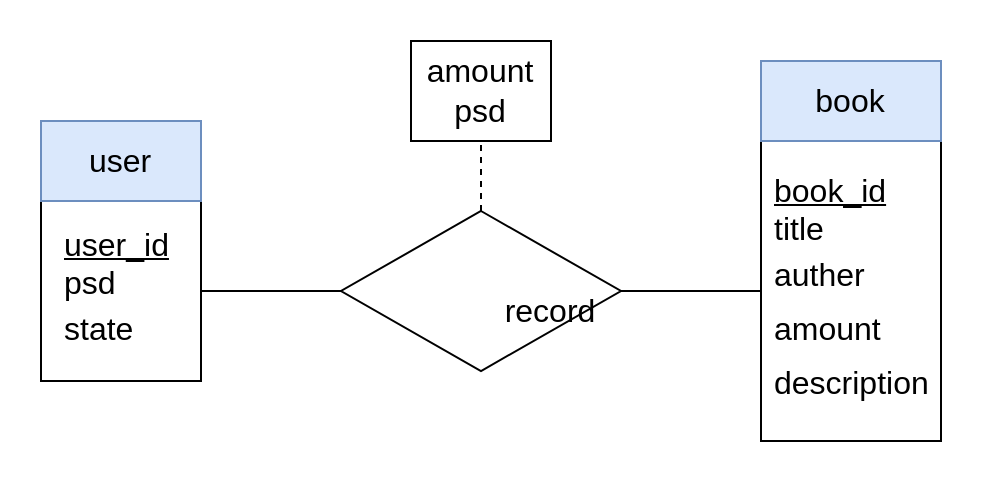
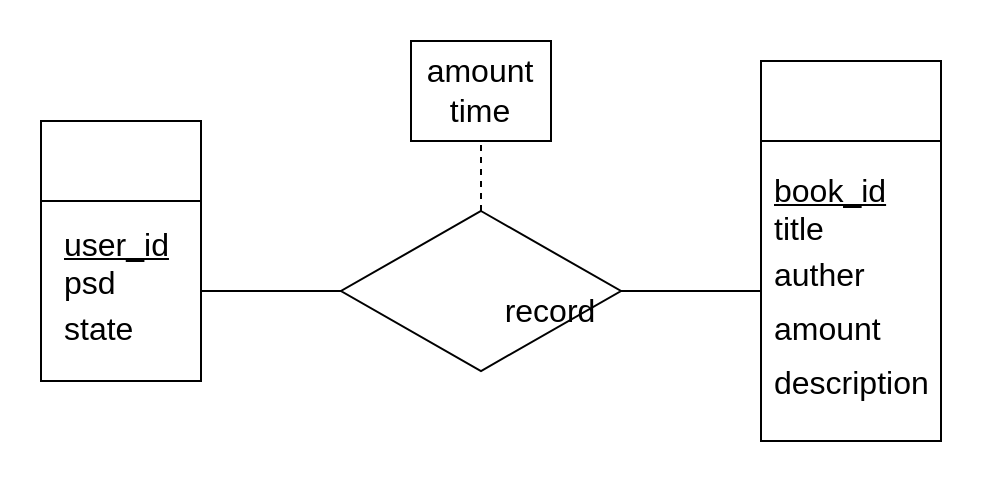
node "amount psd": label "amount psd" -> "amount time"
node "book": removed
node "user": removed
